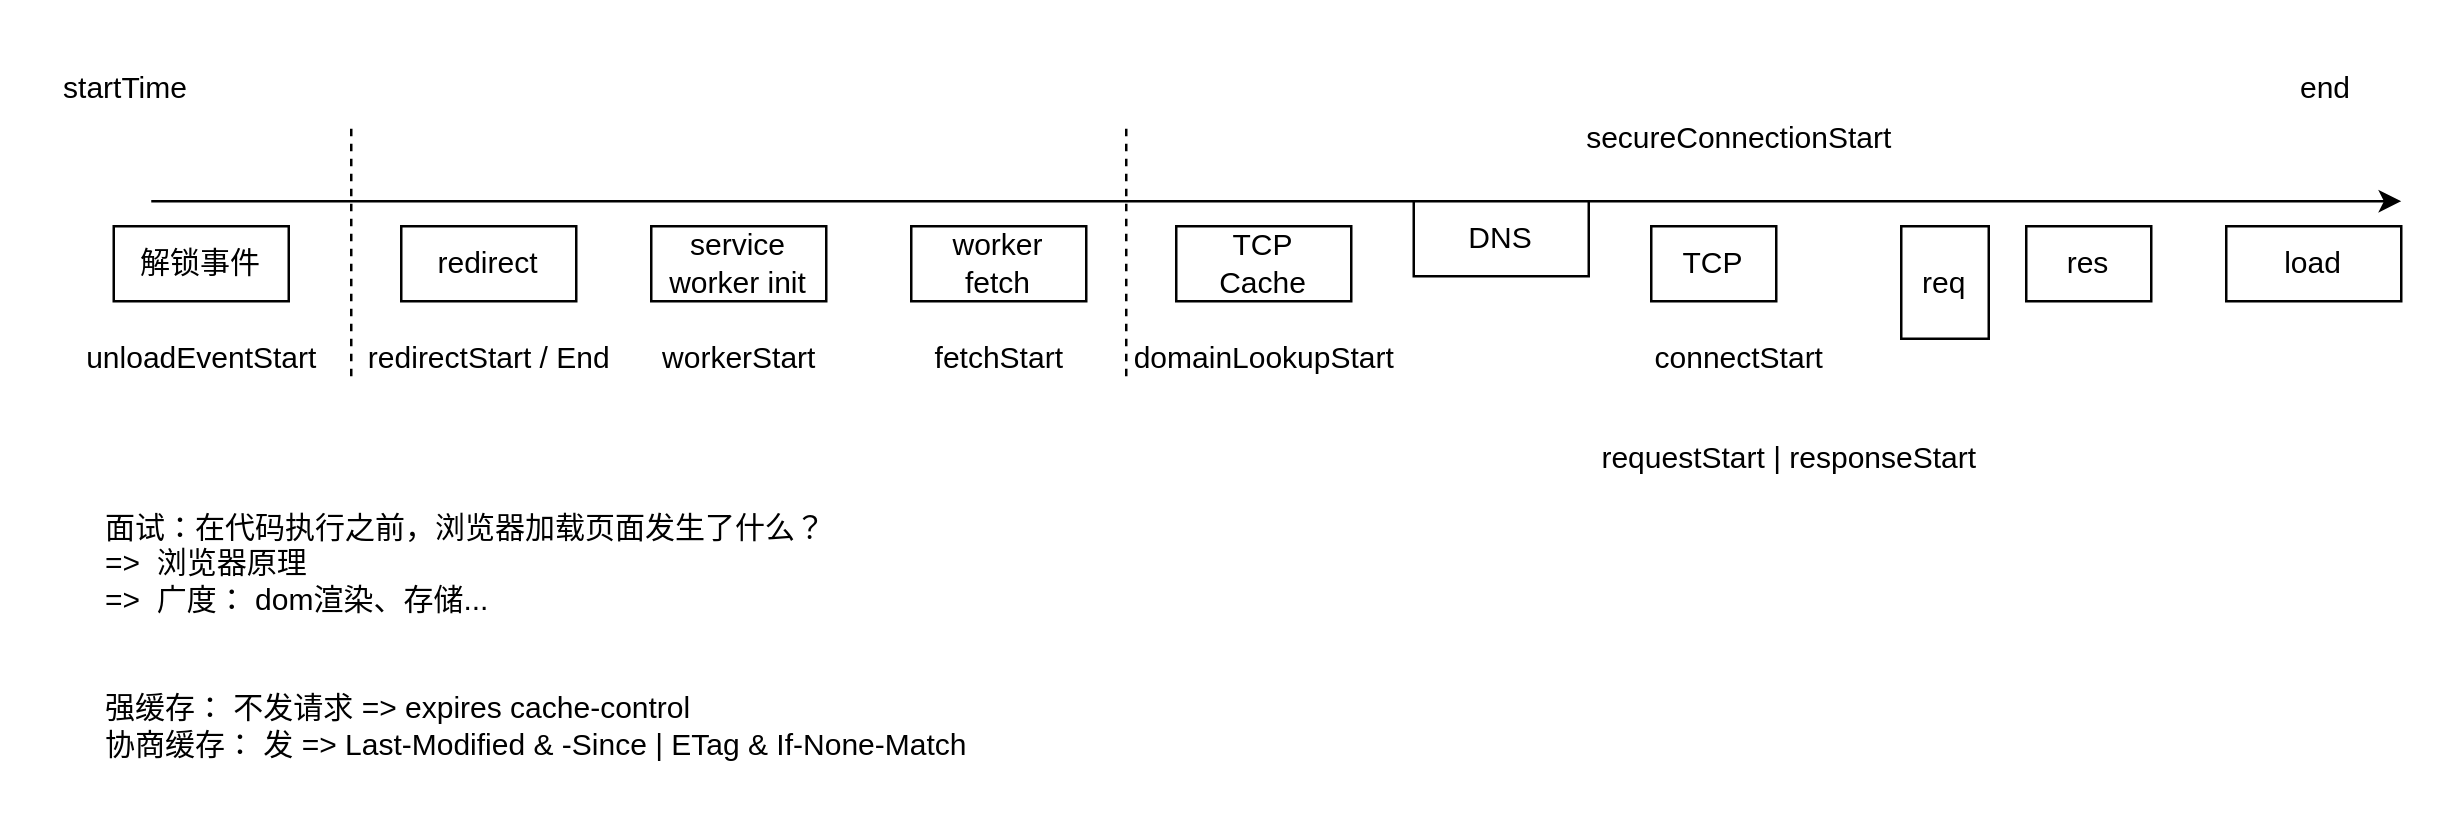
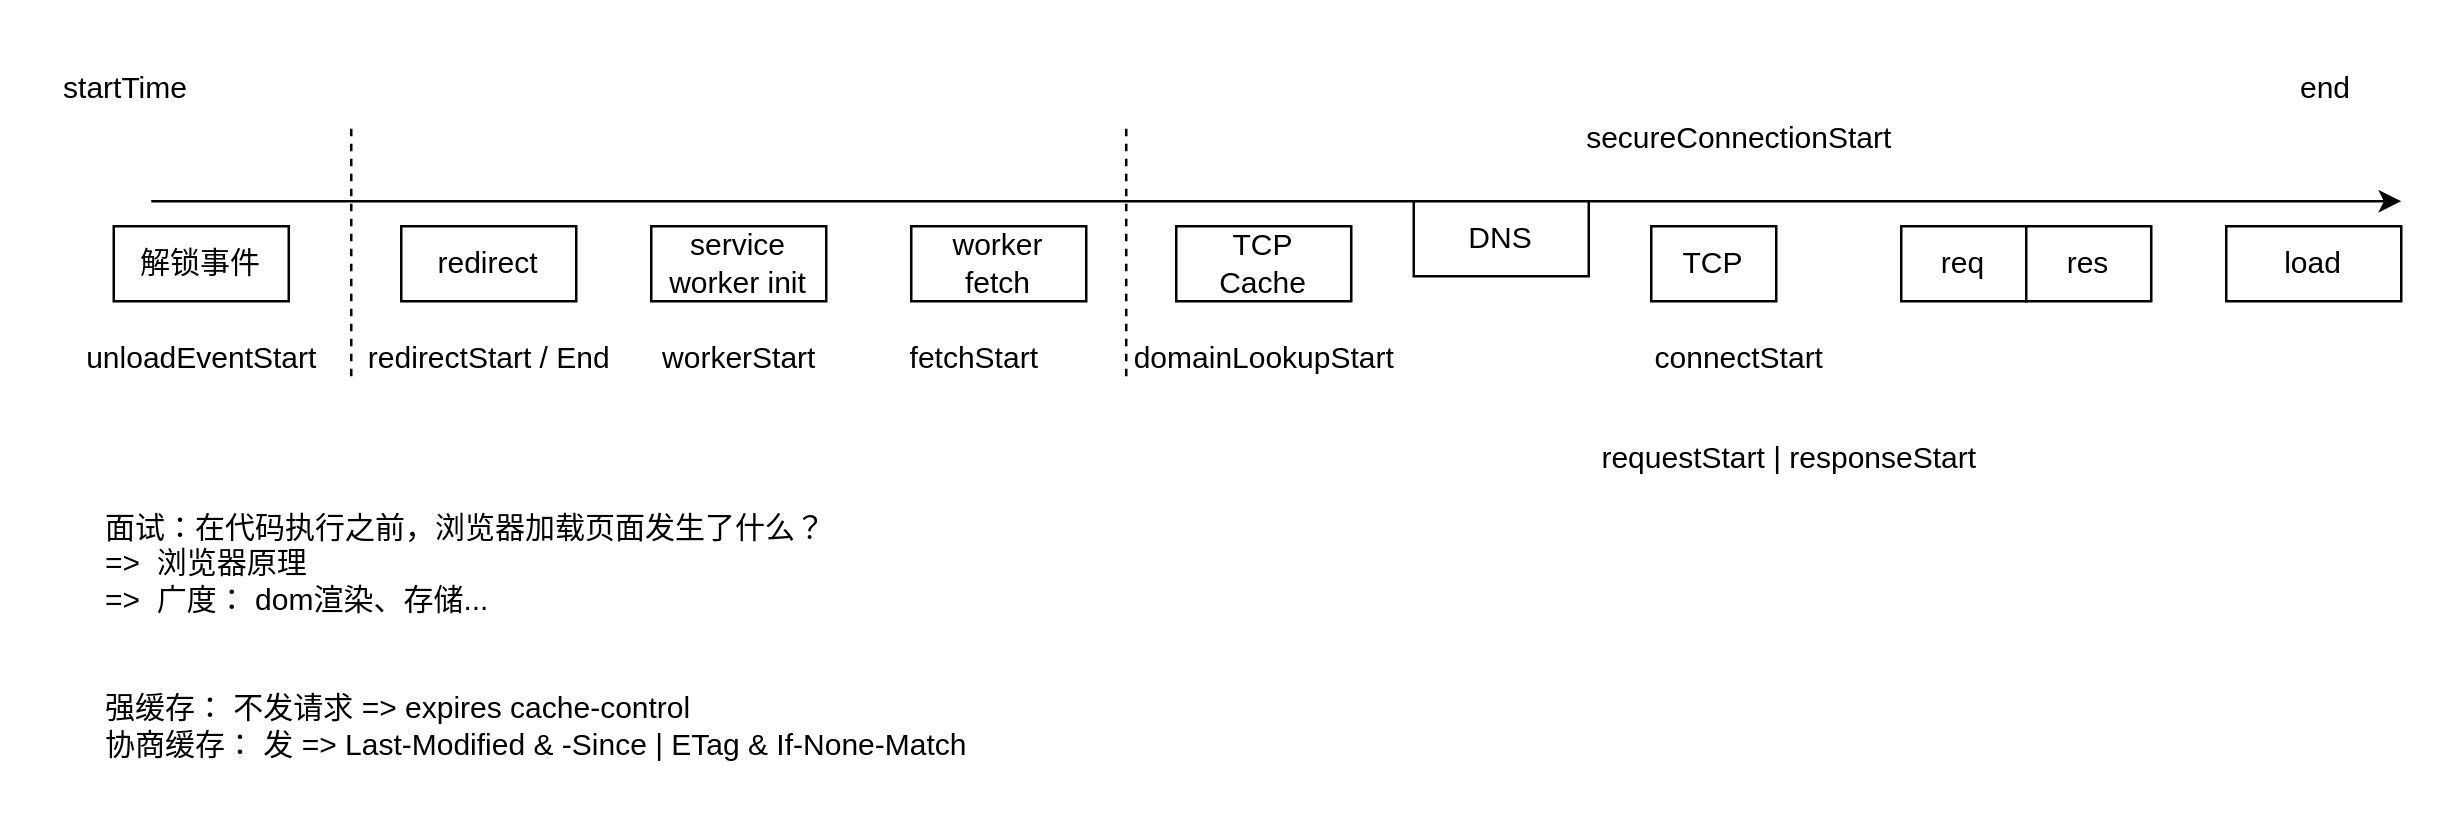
node "req": size 88x113 -> 125x75
node "fetchStart": moved (999, 359) -> (974, 359)
